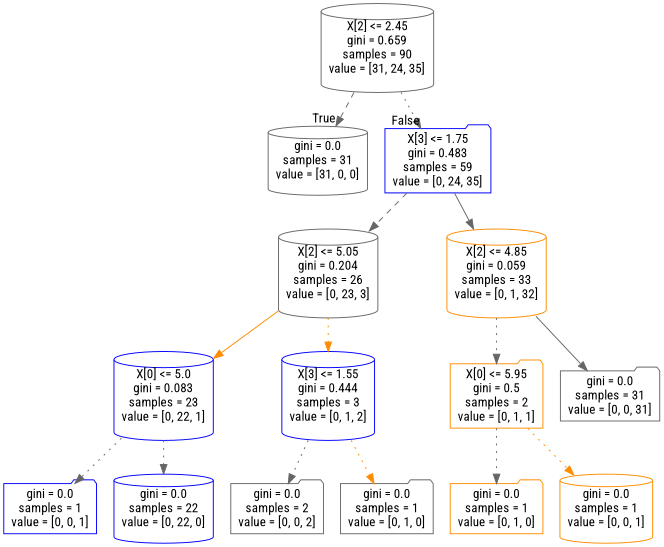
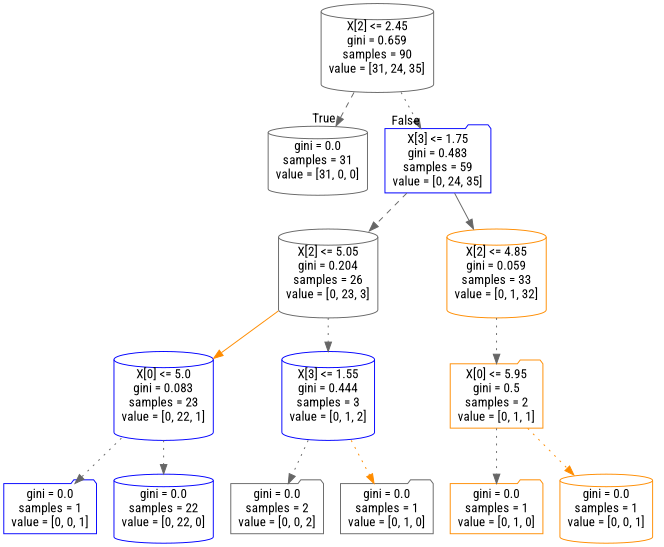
edge "X[2] <= 5.05 gini = 0.204 samples = 26 value = [0, 23, 3]" -> "X[3] <= 1.55 gini = 0.444 samples = 3 value = [0, 1, 2]": color darkorange -> gray40
node "gini = 0.0 samples = 31 value = [0, 0, 31]": removed
